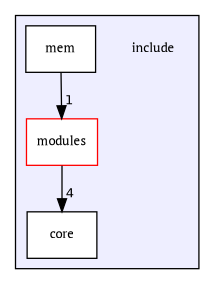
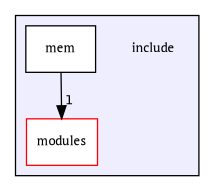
node "core": removed
